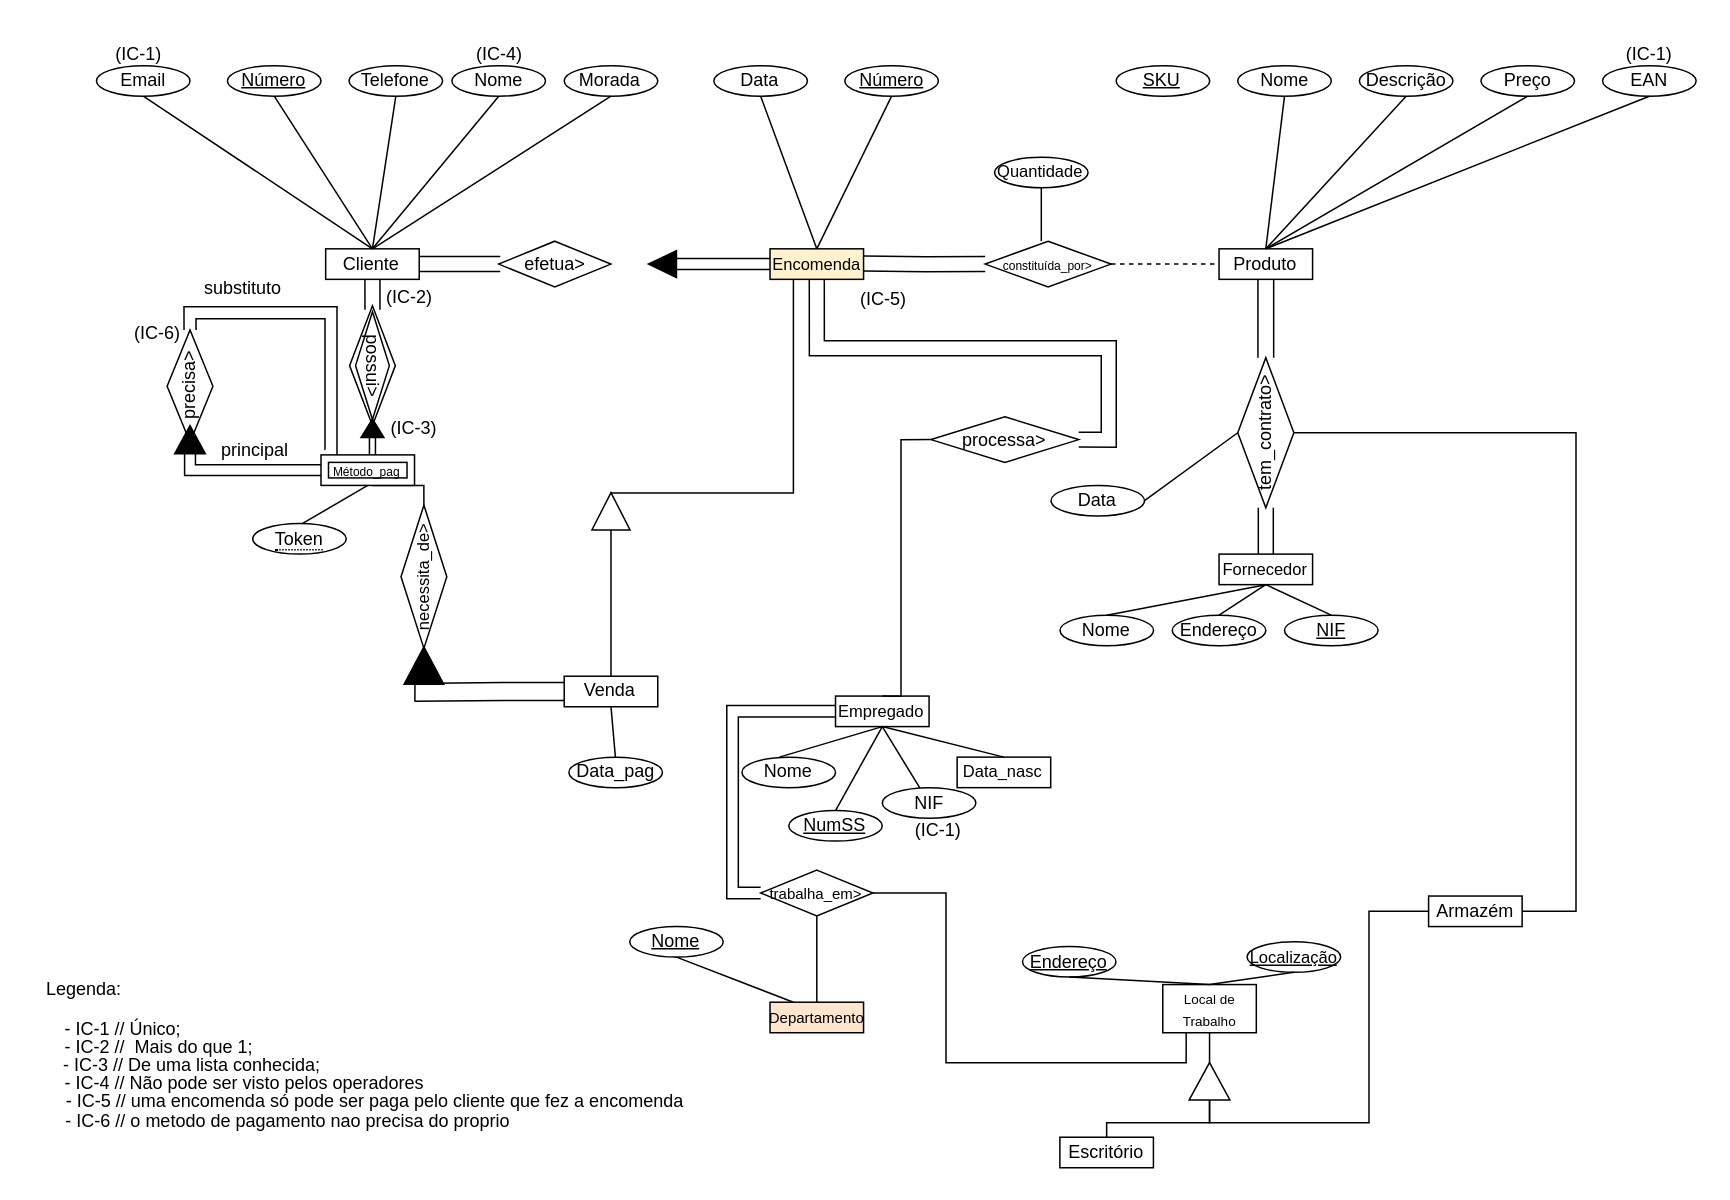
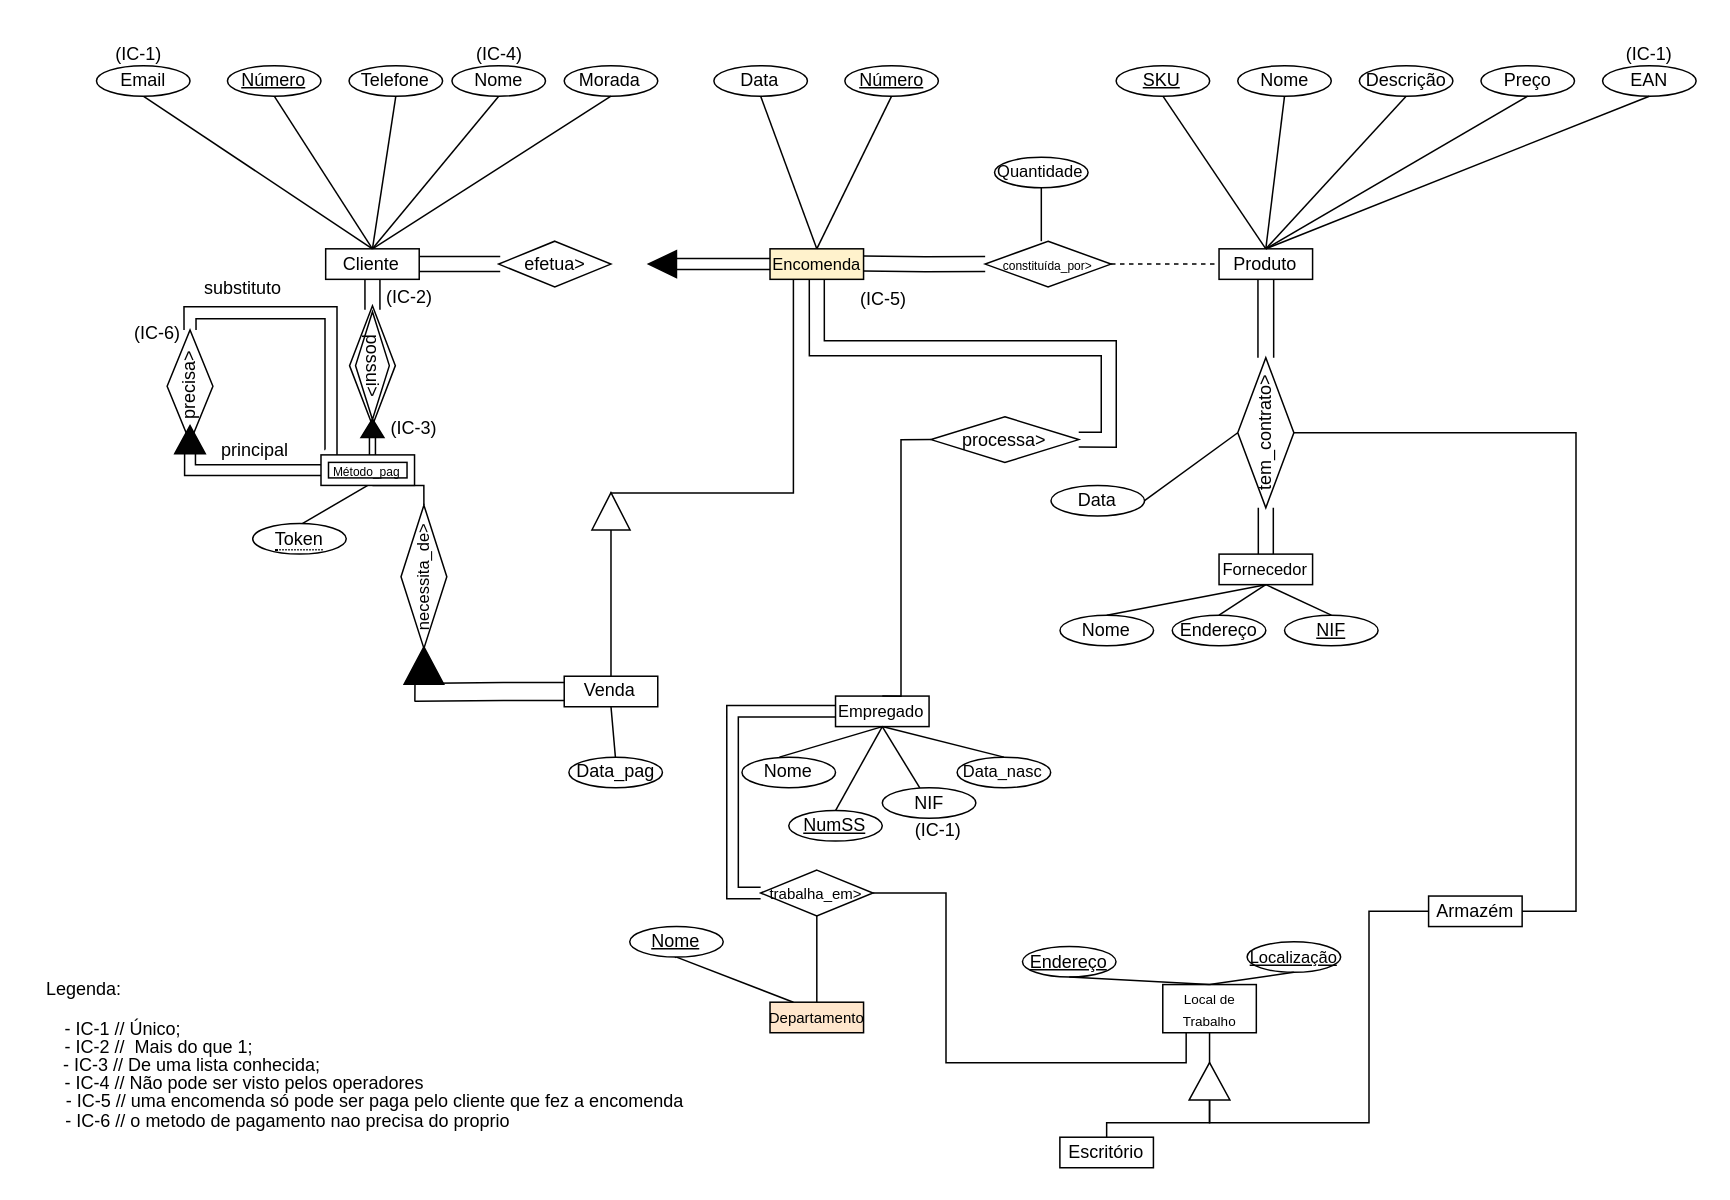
edge "SKU" -- "Produto": added
node "Data_nasc": shape rectangle -> ellipse
